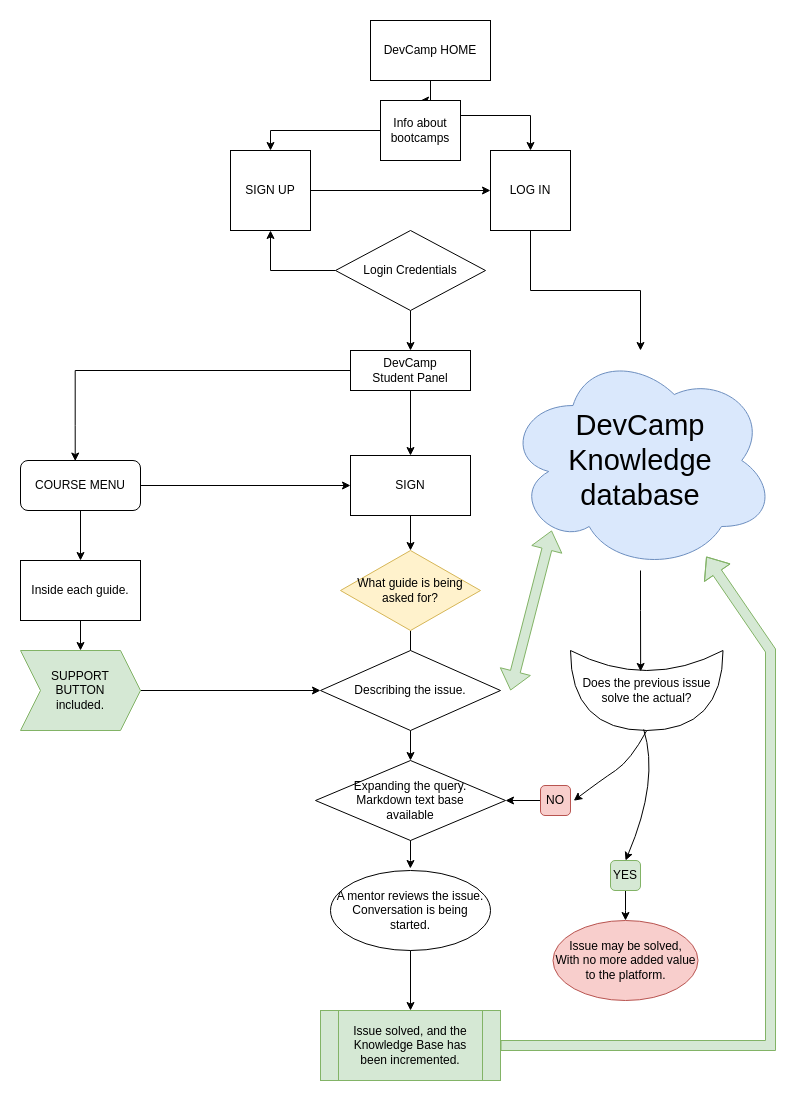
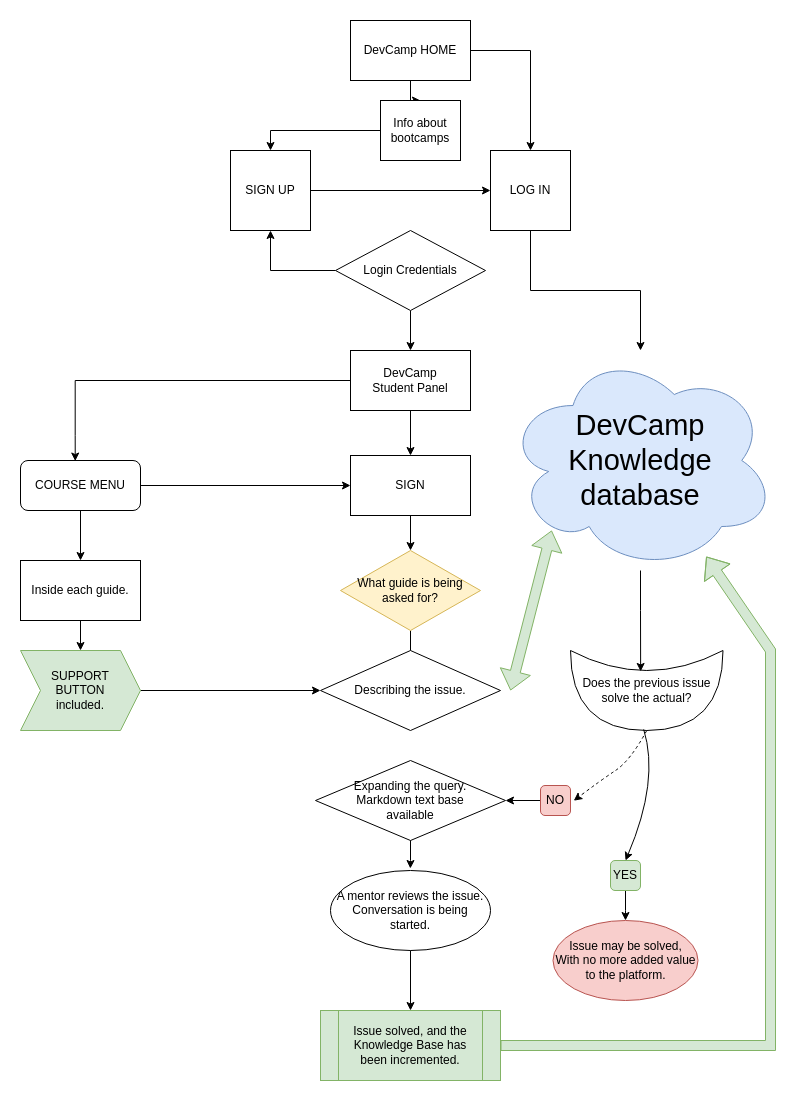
node "DevCamp HOME": moved (431, 51) -> (411, 51)
node "DevCamp Student Panel": size 120x40 -> 120x60
edge "Describing the issue." -> "Expanding the query. Markdown text base available": removed
edge "Does the previous issue solve the actual?" -> "NO": style solid -> dashed
